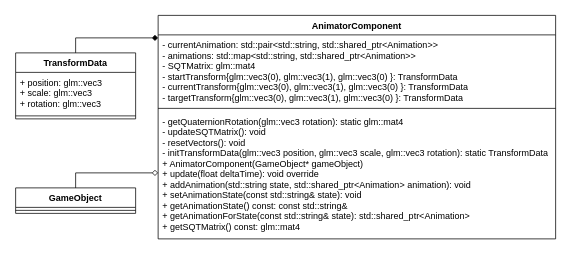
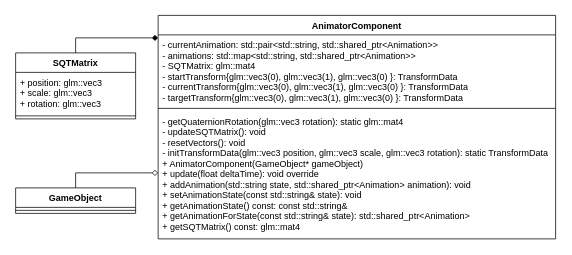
node "TransformData": label "TransformData" -> "SQTMatrix"
